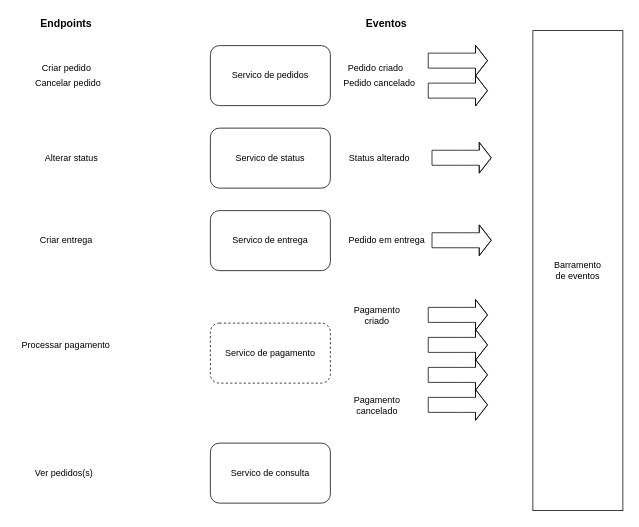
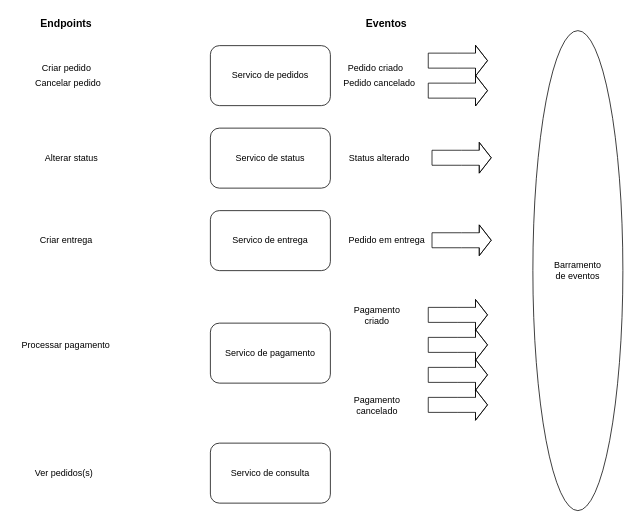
node "Barramento de eventos": shape rectangle -> ellipse
node "Servico de pagamento": style dashed -> solid
